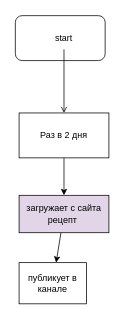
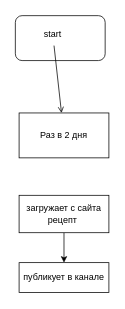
node "start": moved (64, 38) -> (53, 34)
edge "Раз в 2 дня" -> "загружает с сайта рецепт": removed
node "загружает с сайта рецепт": fillcolor #e1d5e7 -> #ffffff
node "публикует в канале": size 68x41 -> 90x30
